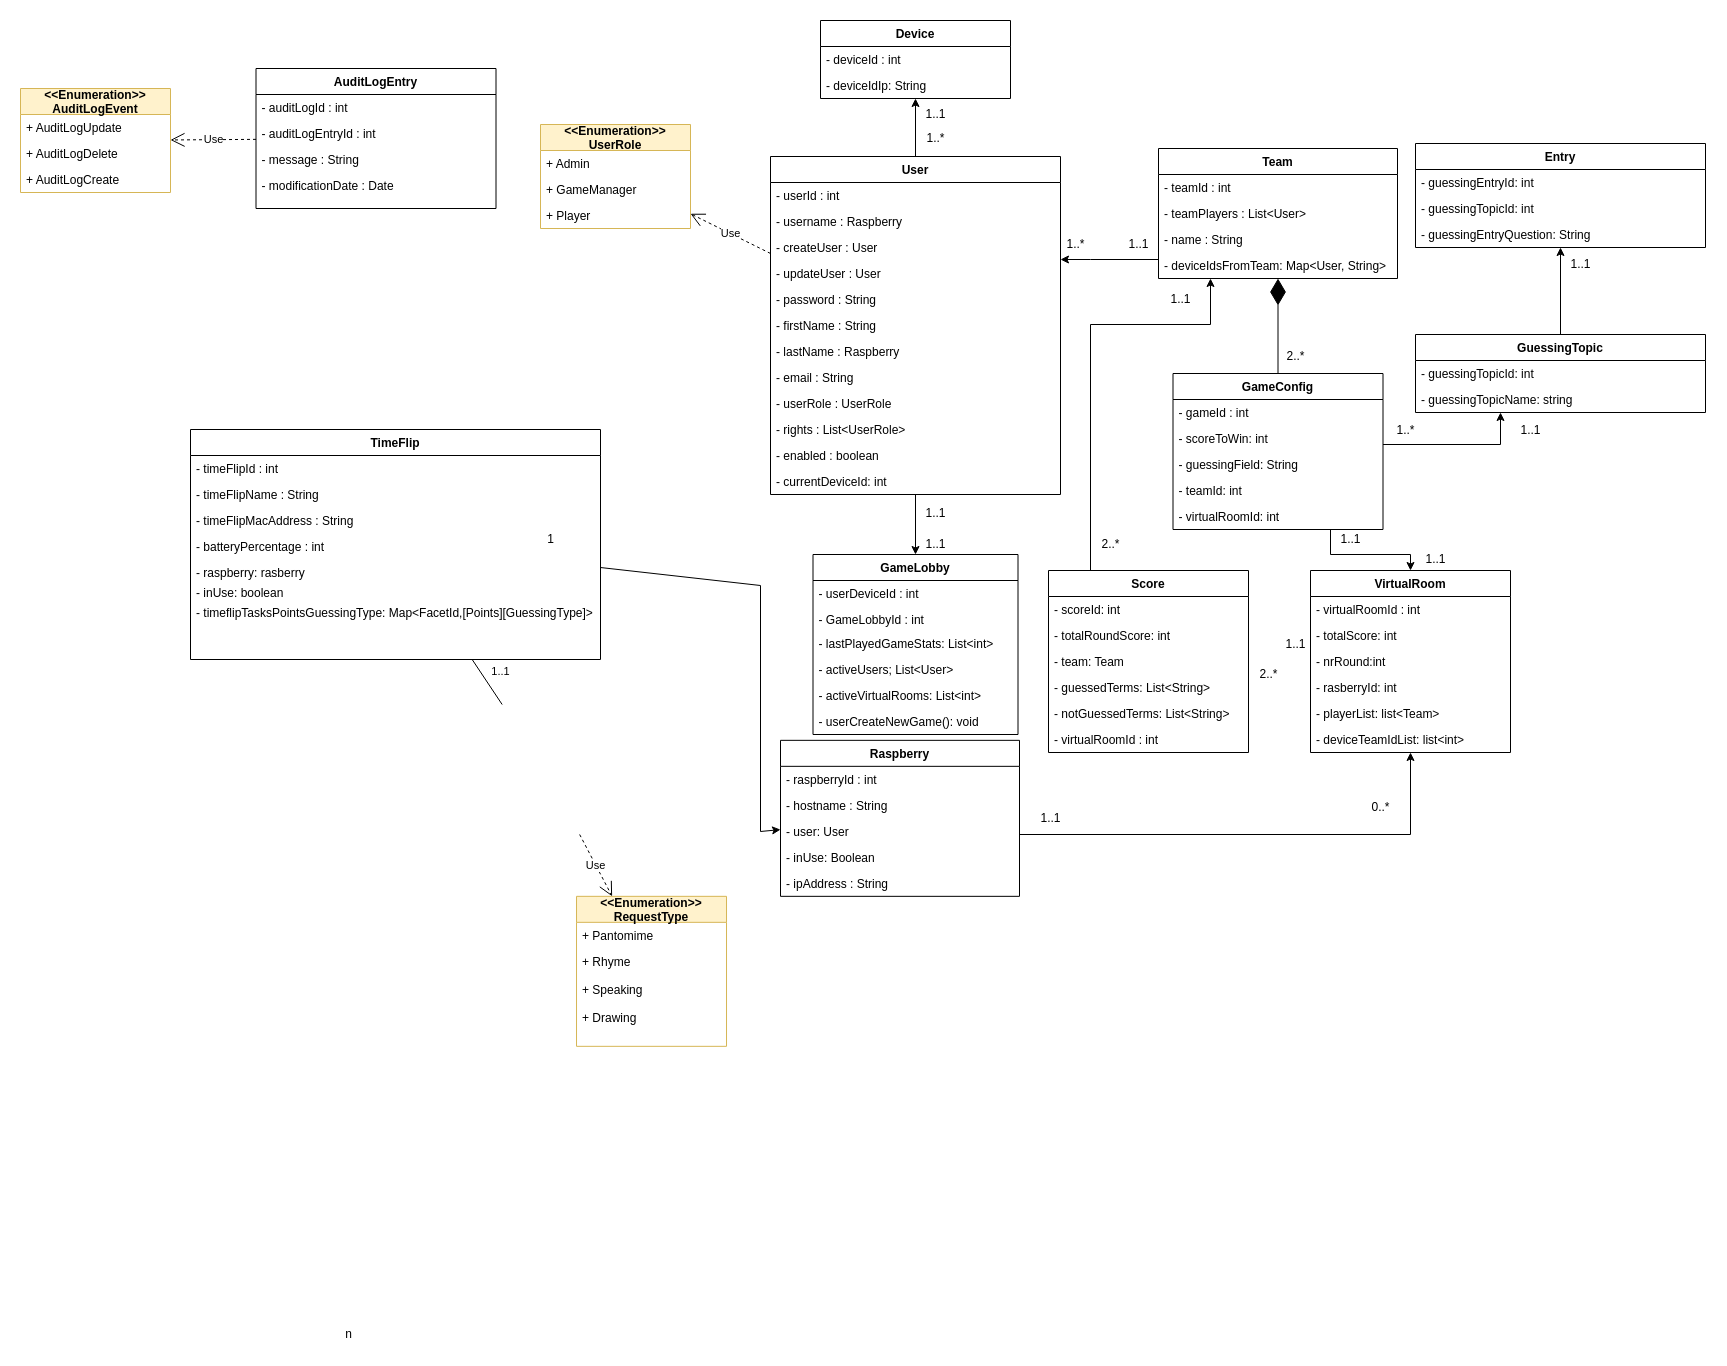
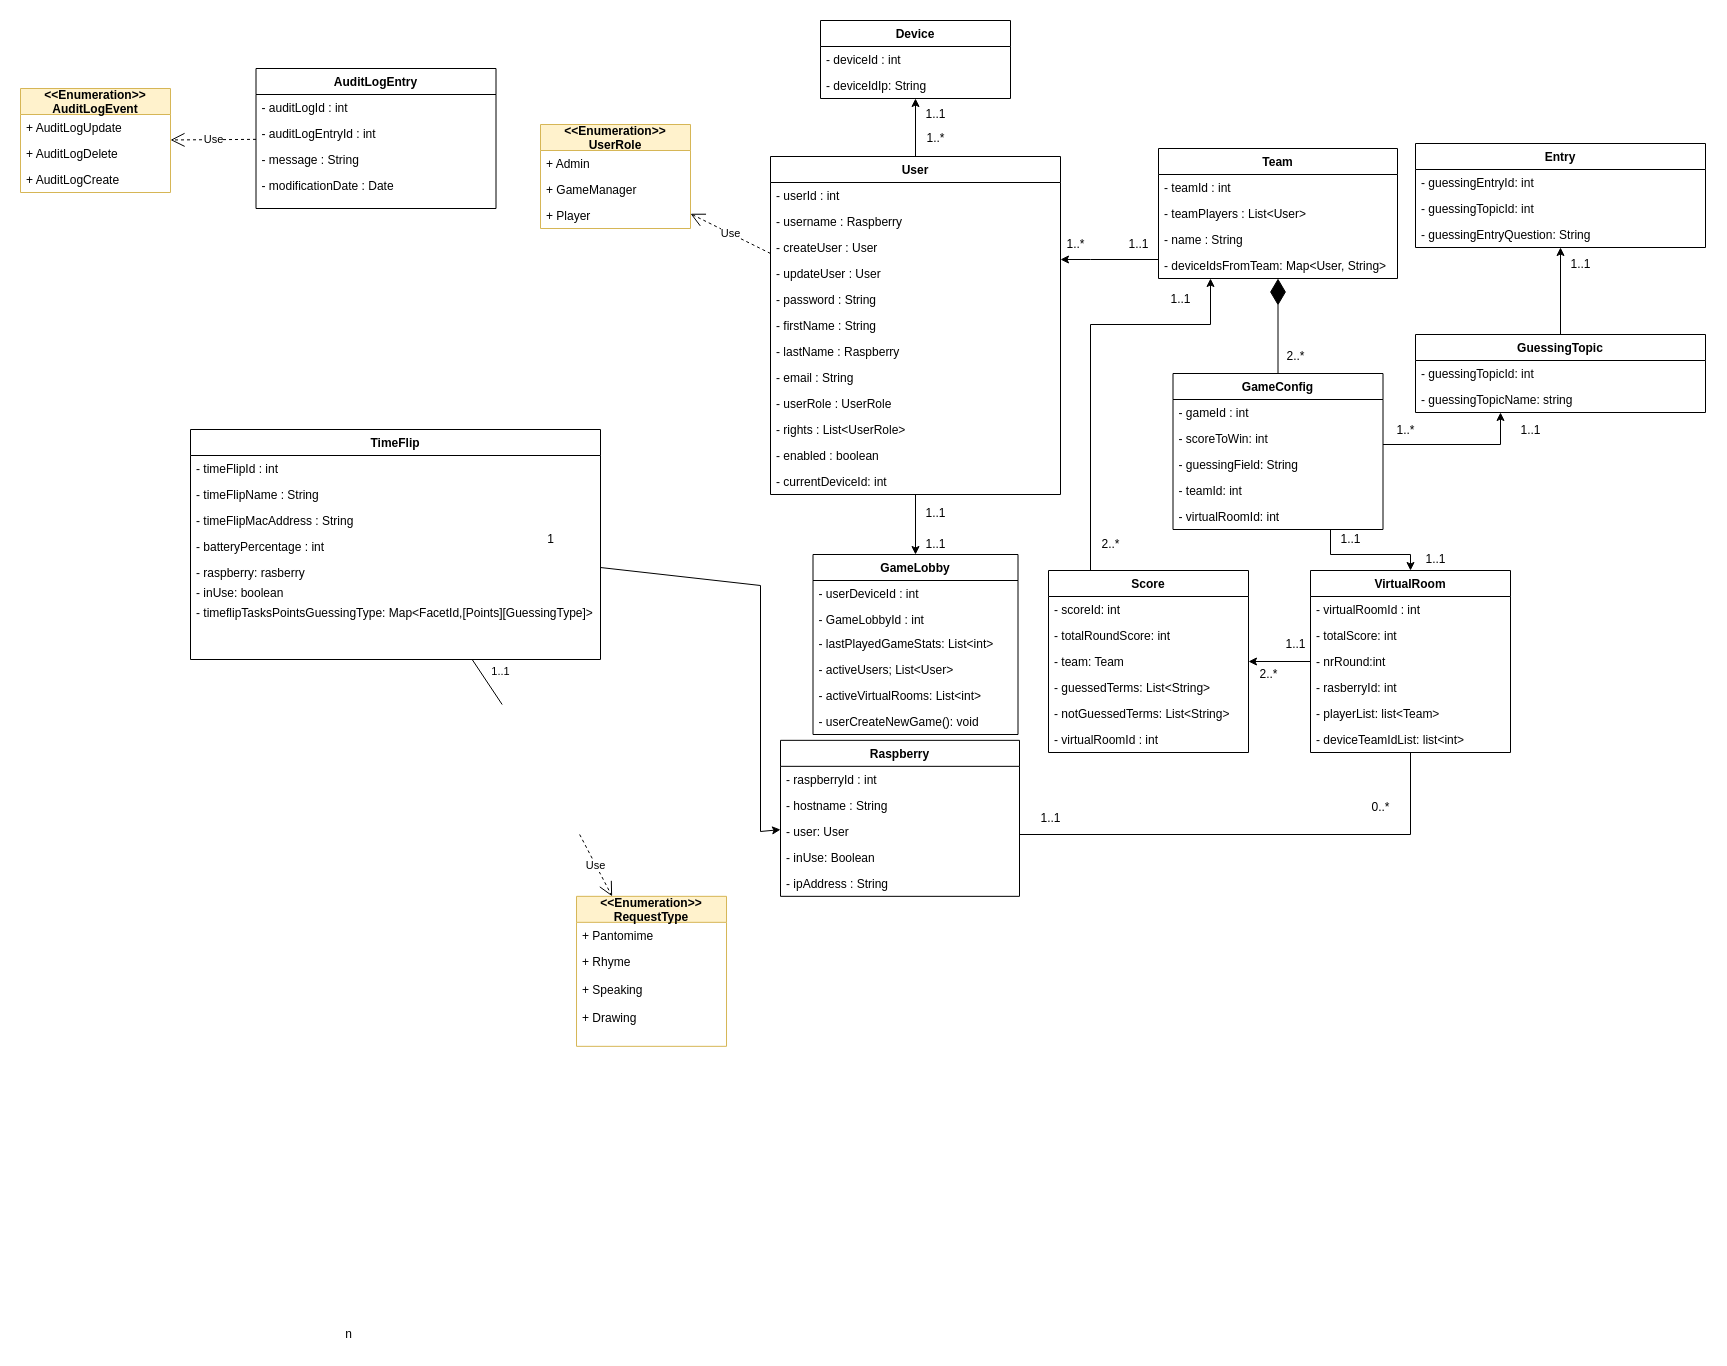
edge "VirtualRoom" -> "Score": added
edge "- ipAddress : String" -> "VirtualRoom": arrowhead classic -> none
